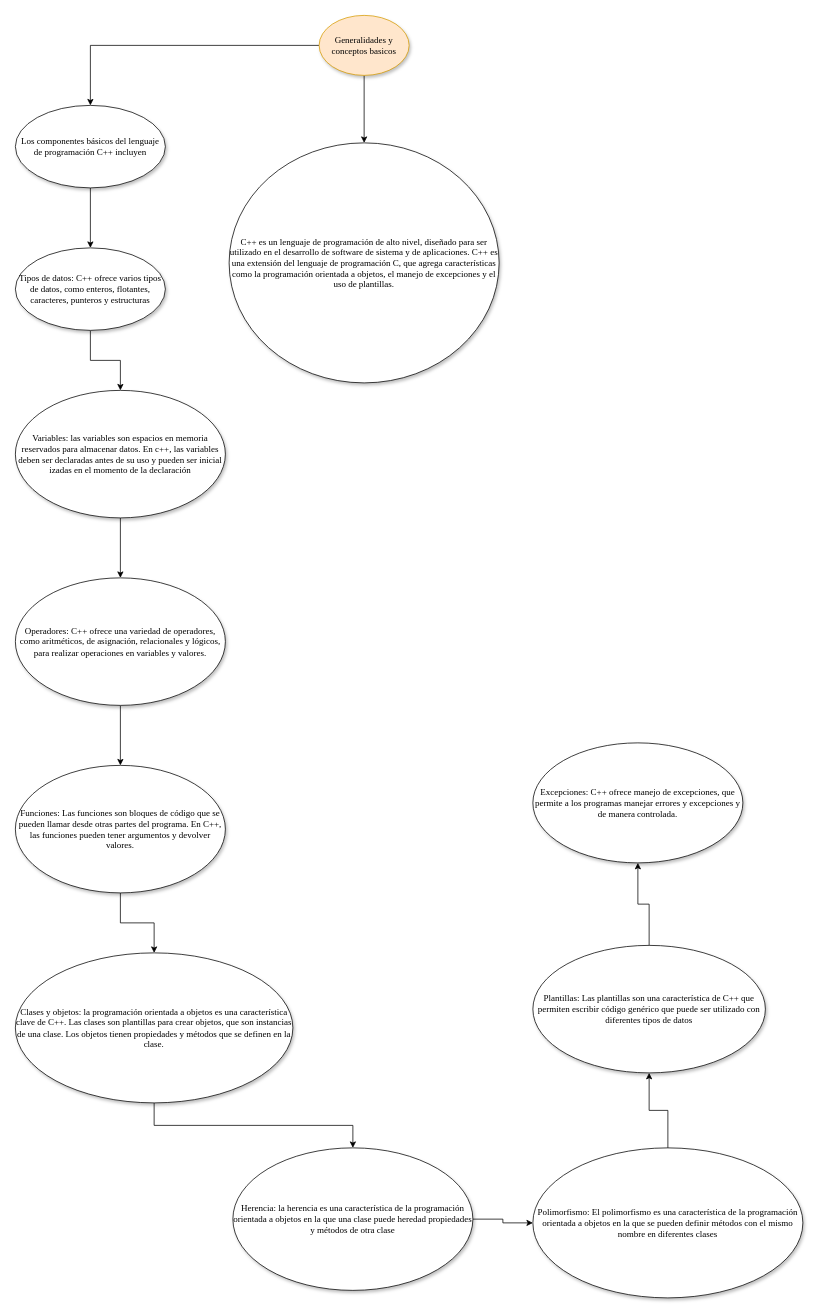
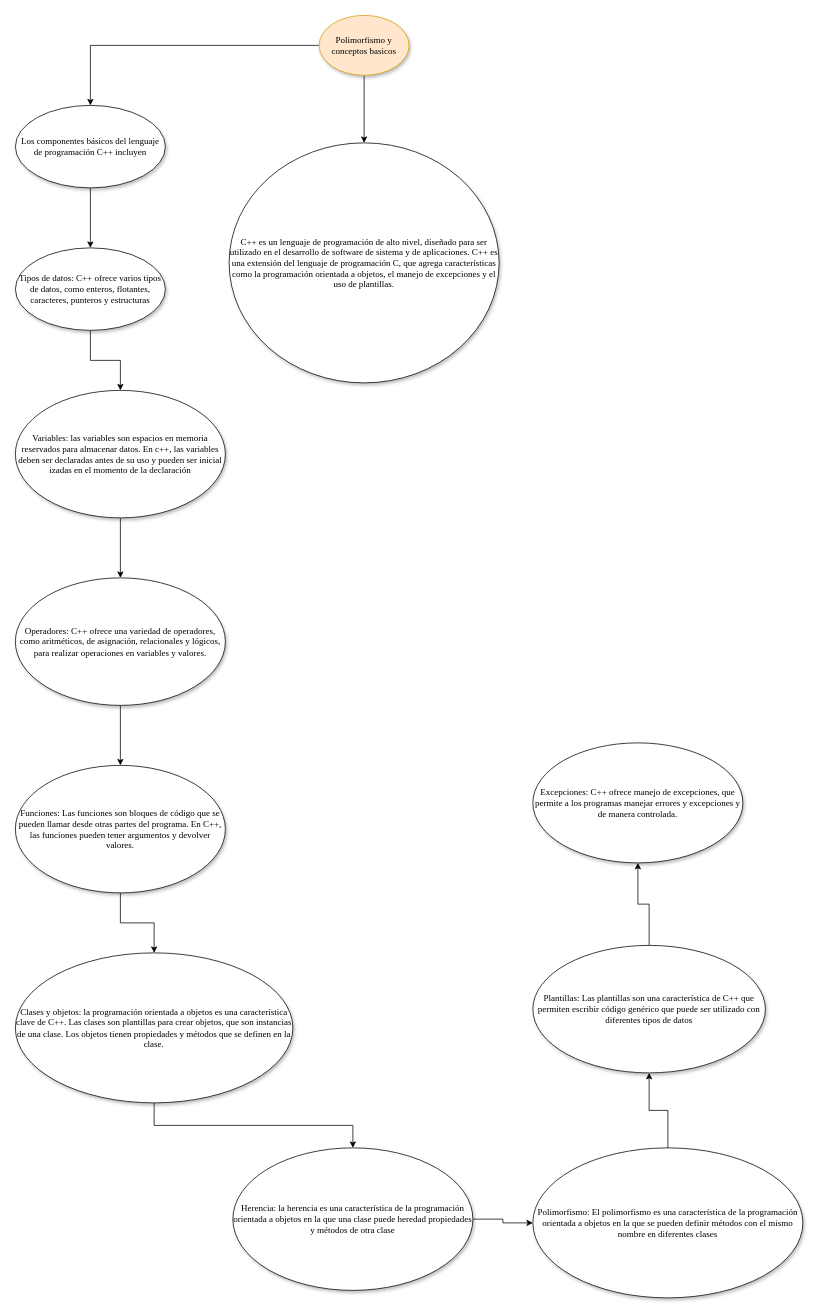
node "Generalidades y conceptos basicos": label "Generalidades y conceptos basicos" -> "Polimorfismo y conceptos basicos"
